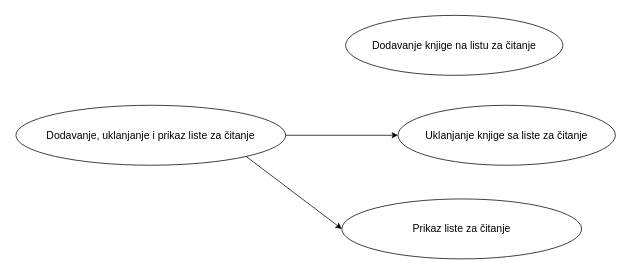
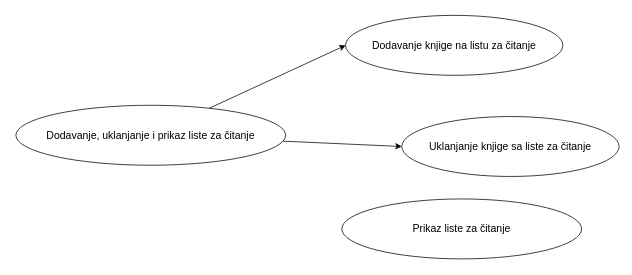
edge "Dodavanje, uklanjanje i prikaz liste za čitanje" -> "Dodavanje knjige na listu za čitanje": added
node "Uklanjanje knjige sa liste za čitanje": moved (507, 135) -> (510, 147)
edge "Dodavanje, uklanjanje i prikaz liste za čitanje" -> "Prikaz liste za čitanje": removed
